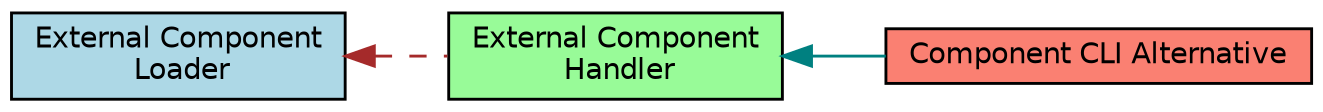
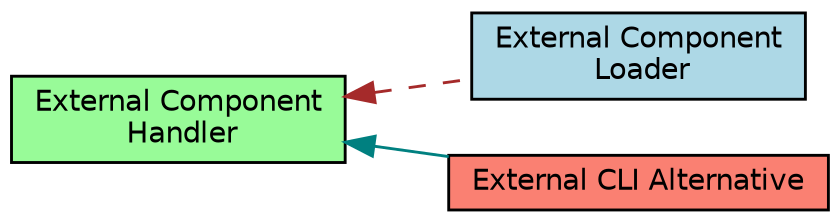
edge "External Component Handler" -> "External Component Loader": reversed
node "Component CLI Alternative": label "Component CLI Alternative" -> "External CLI Alternative"
